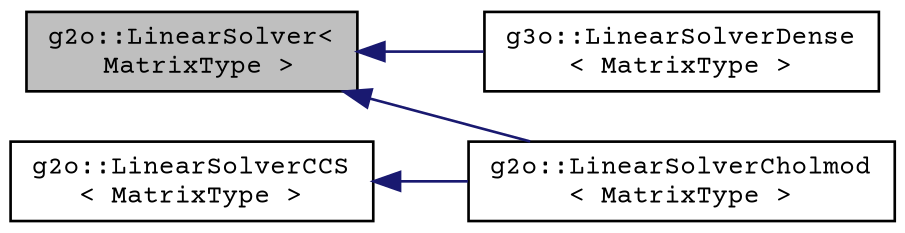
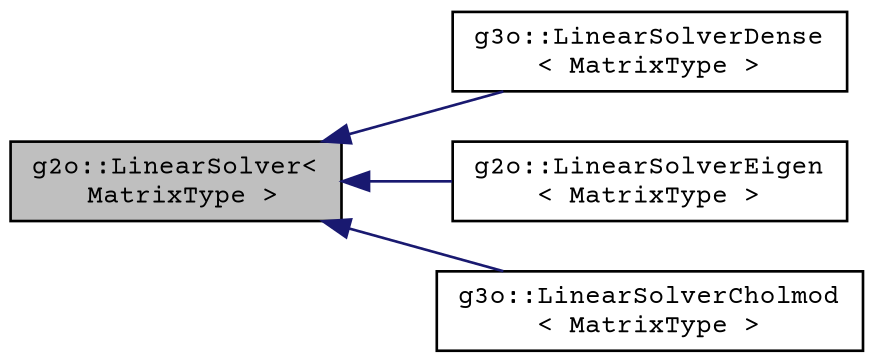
node "g2o::LinearSolverCCS < MatrixType >": removed
node "g2o::LinearSolverEigen < MatrixType >": added
node "g2o::LinearSolverCholmod < MatrixType >": label "g2o::LinearSolverCholmod < MatrixType >" -> "g3o::LinearSolverCholmod < MatrixType >"
